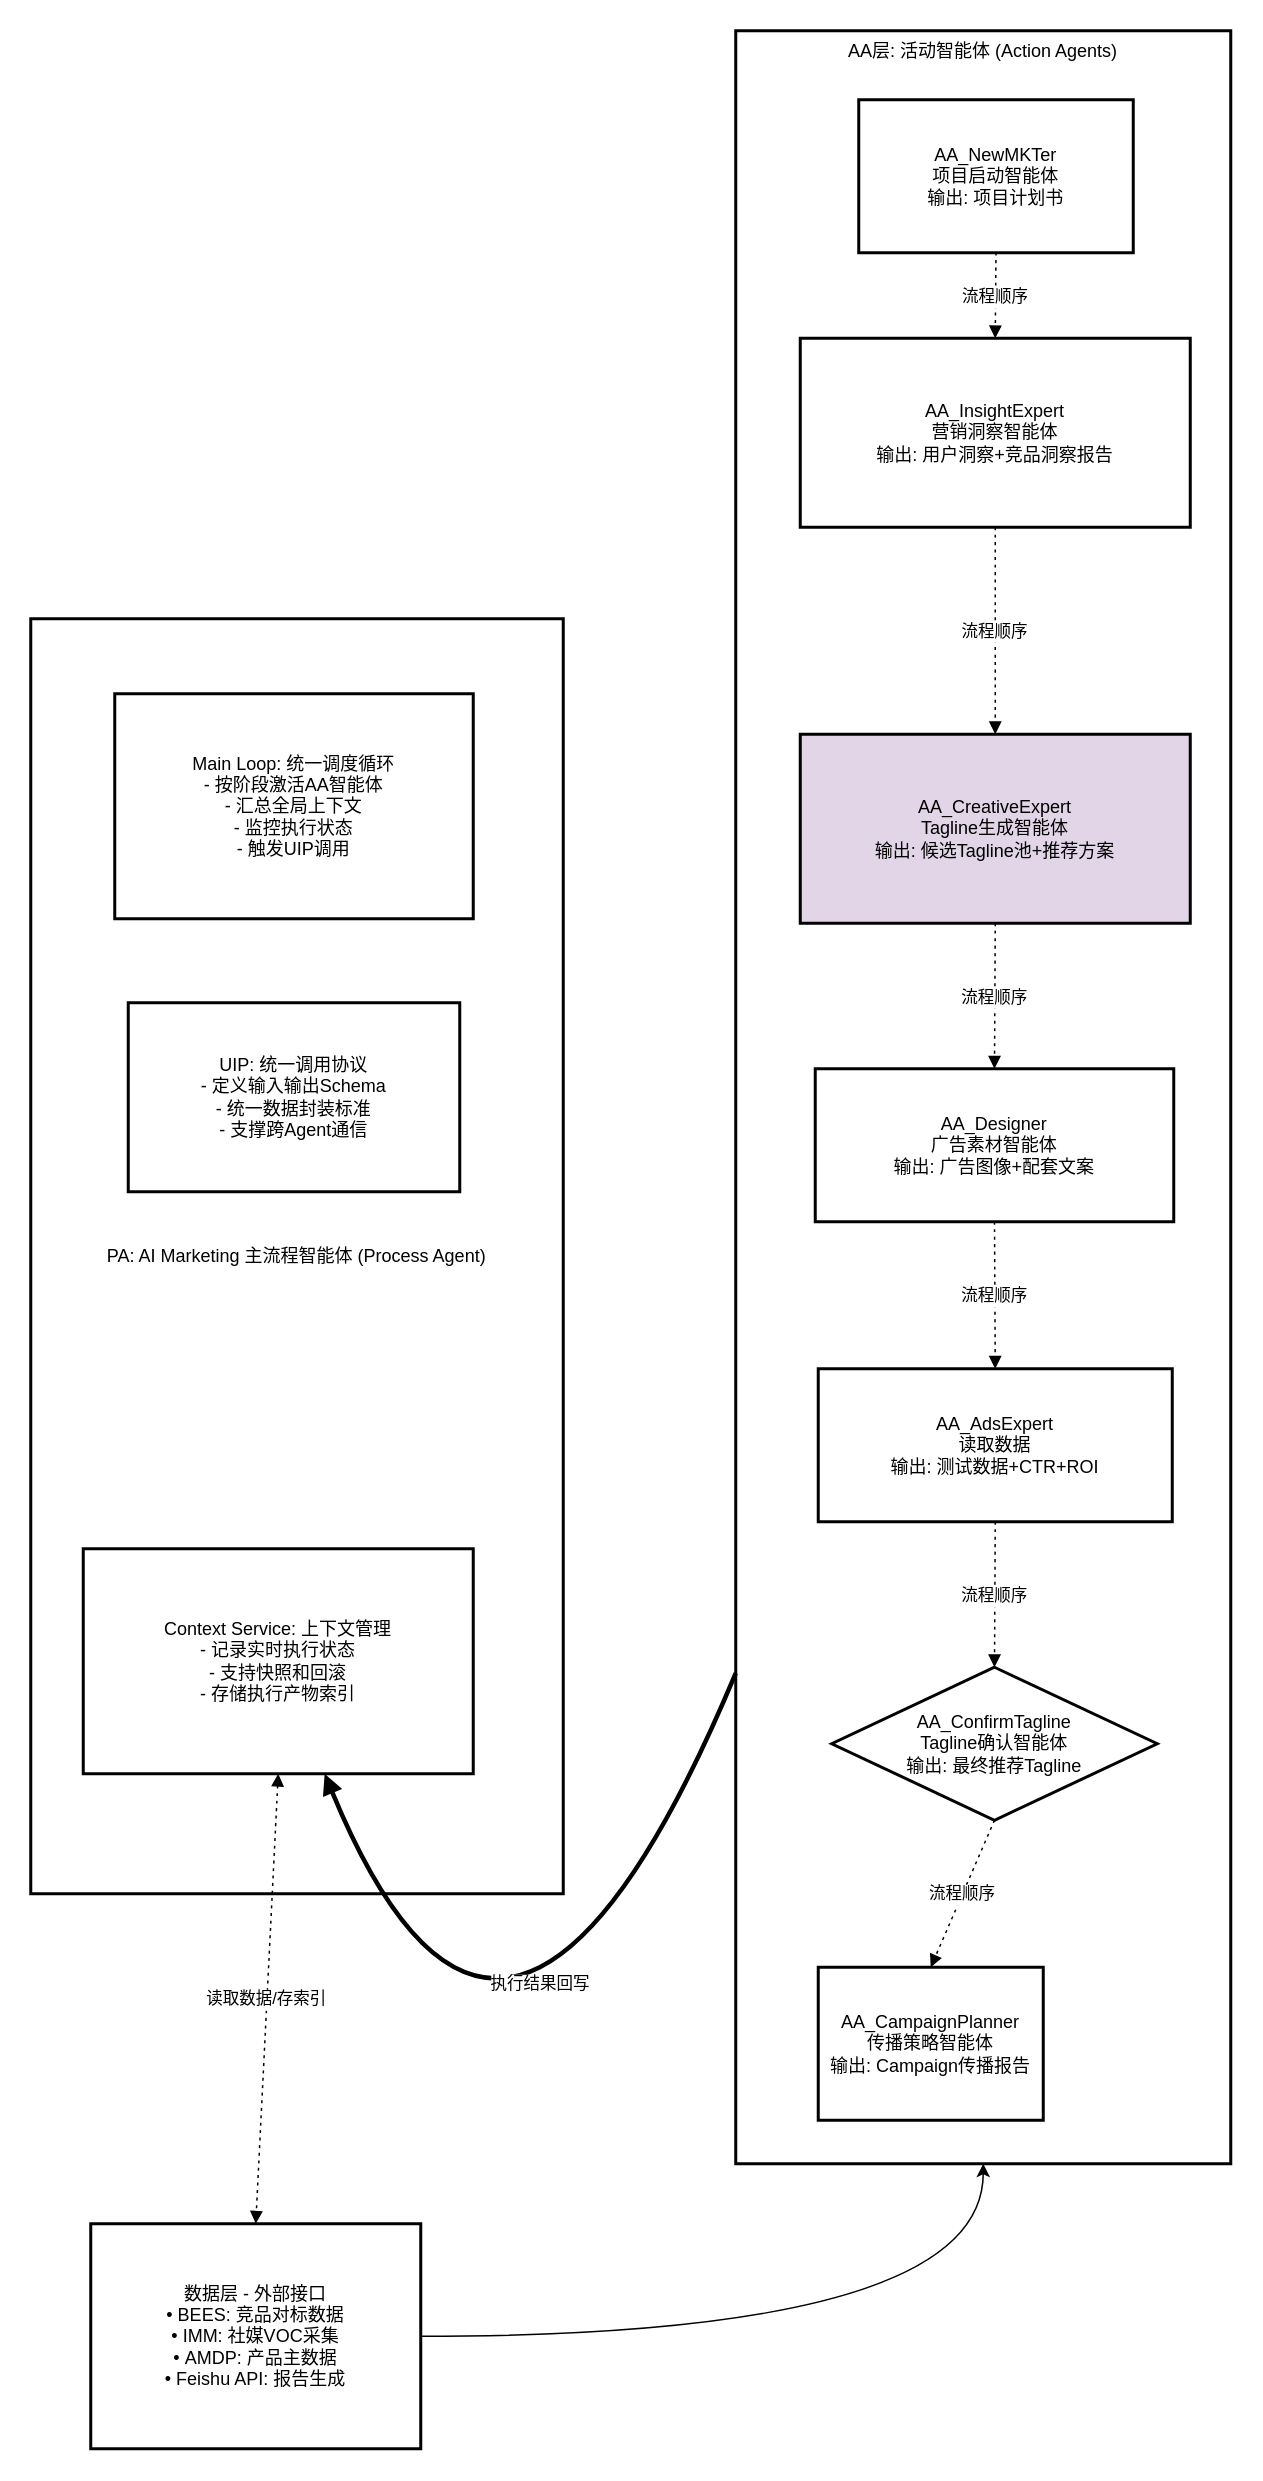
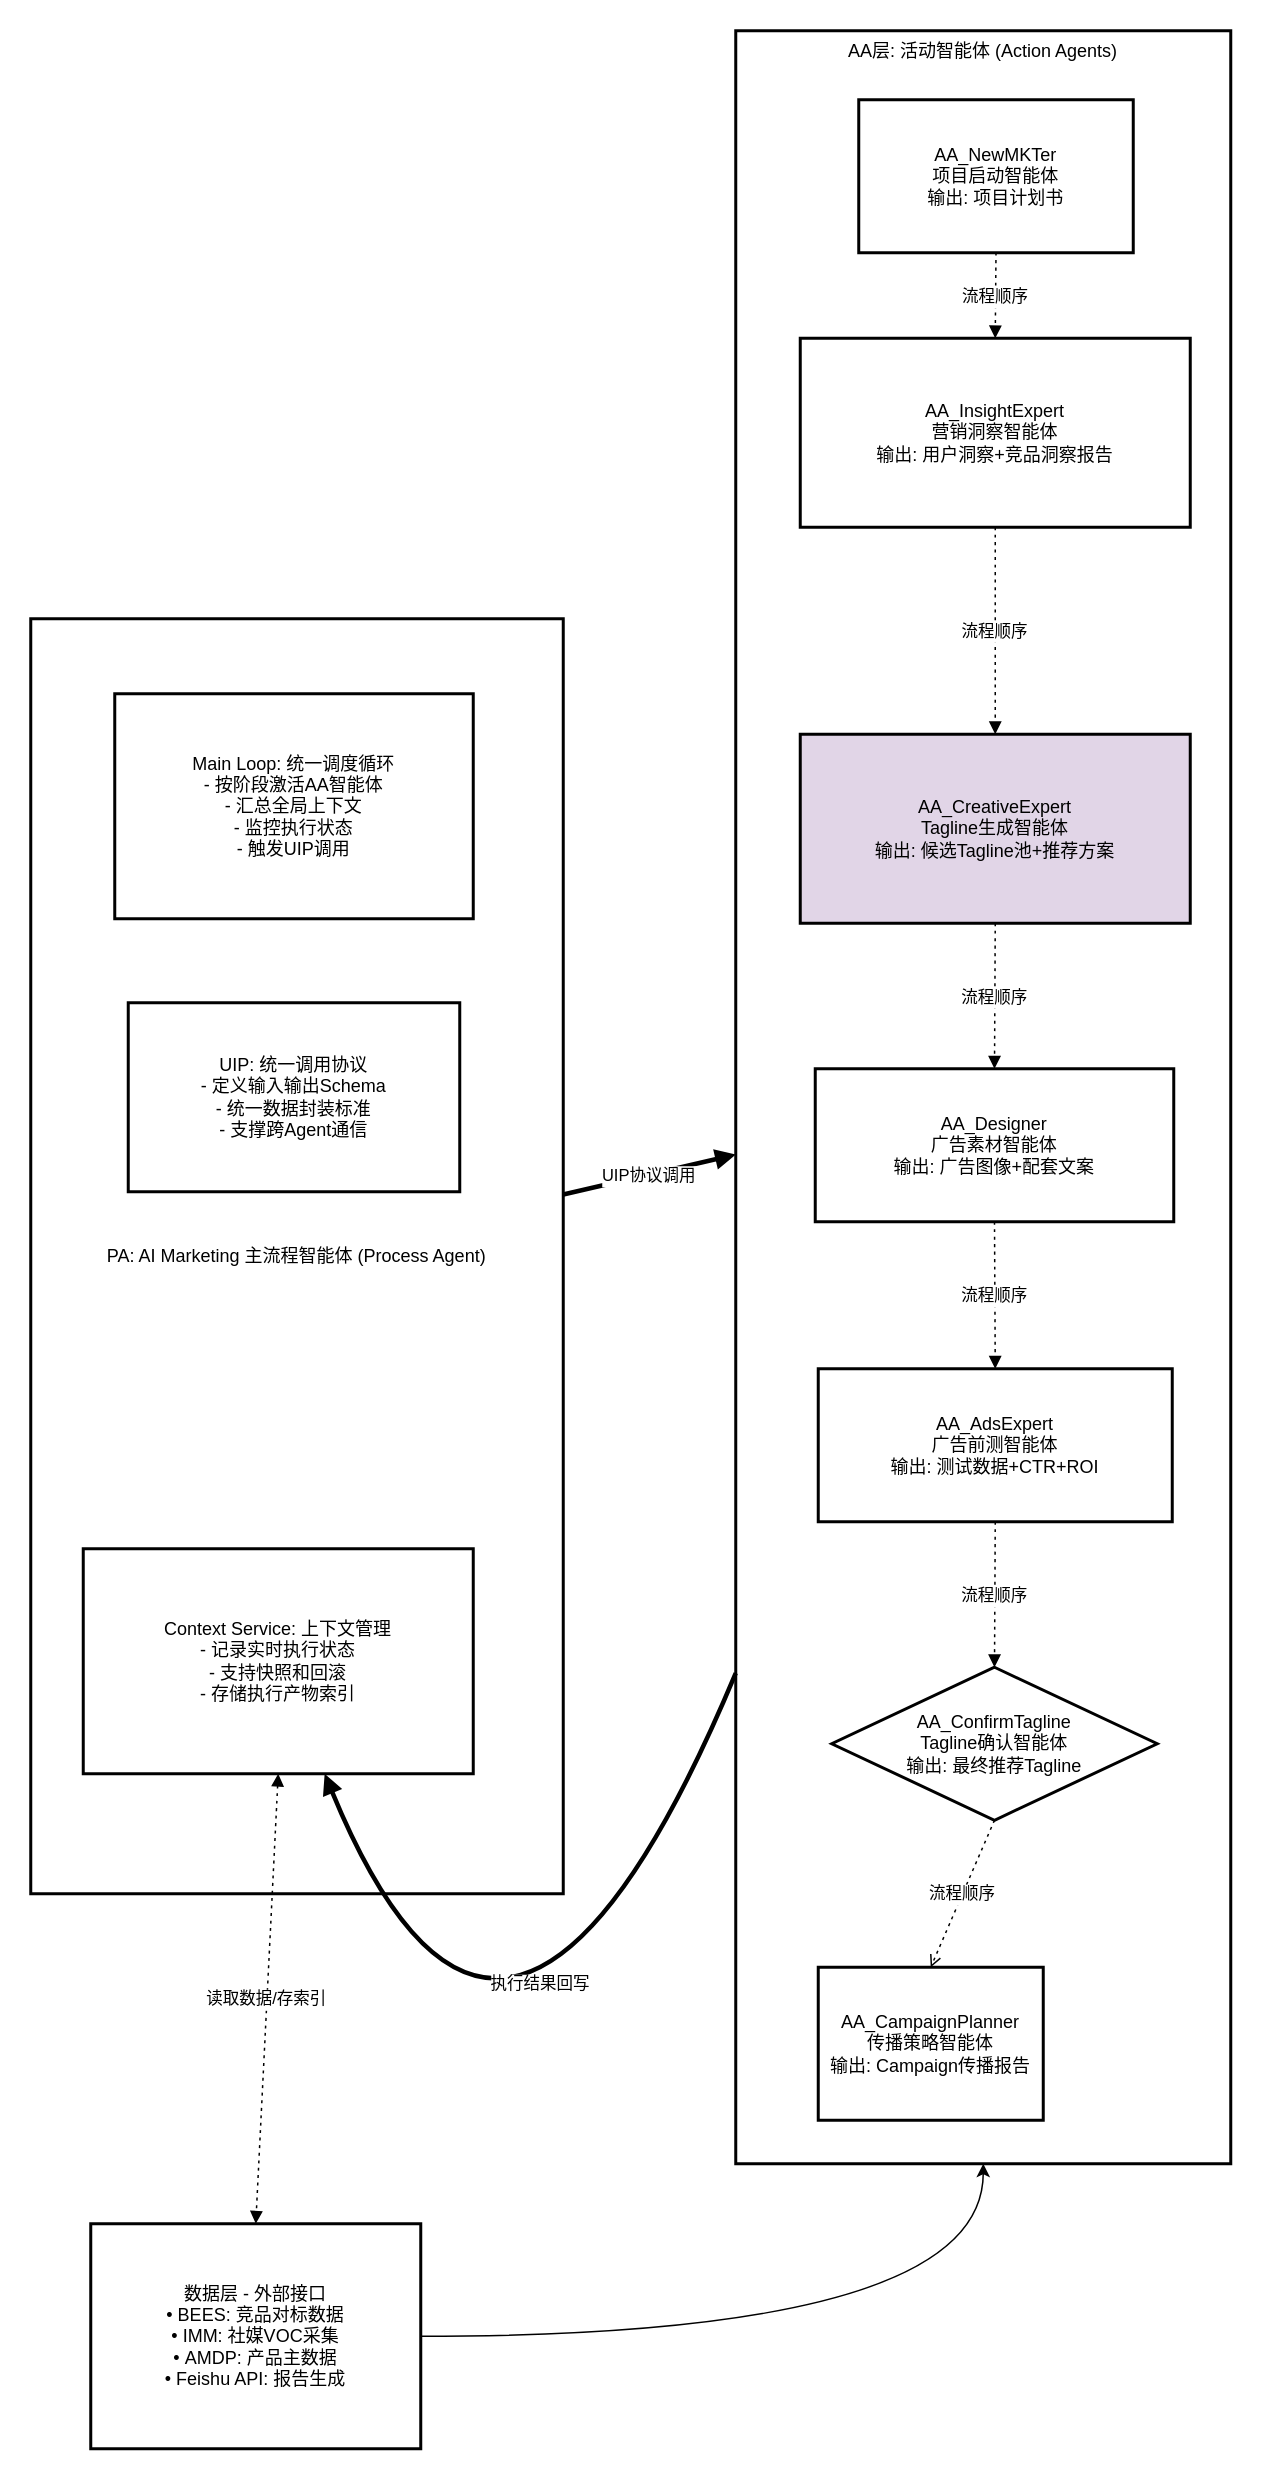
edge "PA: AI Marketing 主流程智能体 (Process Agent)" -> "AA层: 活动智能体 (Action Agents)": added, label "UIP协议调用"
node "AA_AdsExpert 读取数据 输出: 测试数据+CTR+ROI": label "AA_AdsExpert 读取数据 输出: 测试数据+CTR+ROI" -> "AA_AdsExpert 广告前测智能体 输出: 测试数据+CTR+ROI"
edge "AA_ConfirmTagline Tagline确认智能体 输出: 最终推荐Tagline" -> "AA_CampaignPlanner 传播策略智能体 输出: Campaign传播报告": arrowhead block -> open
